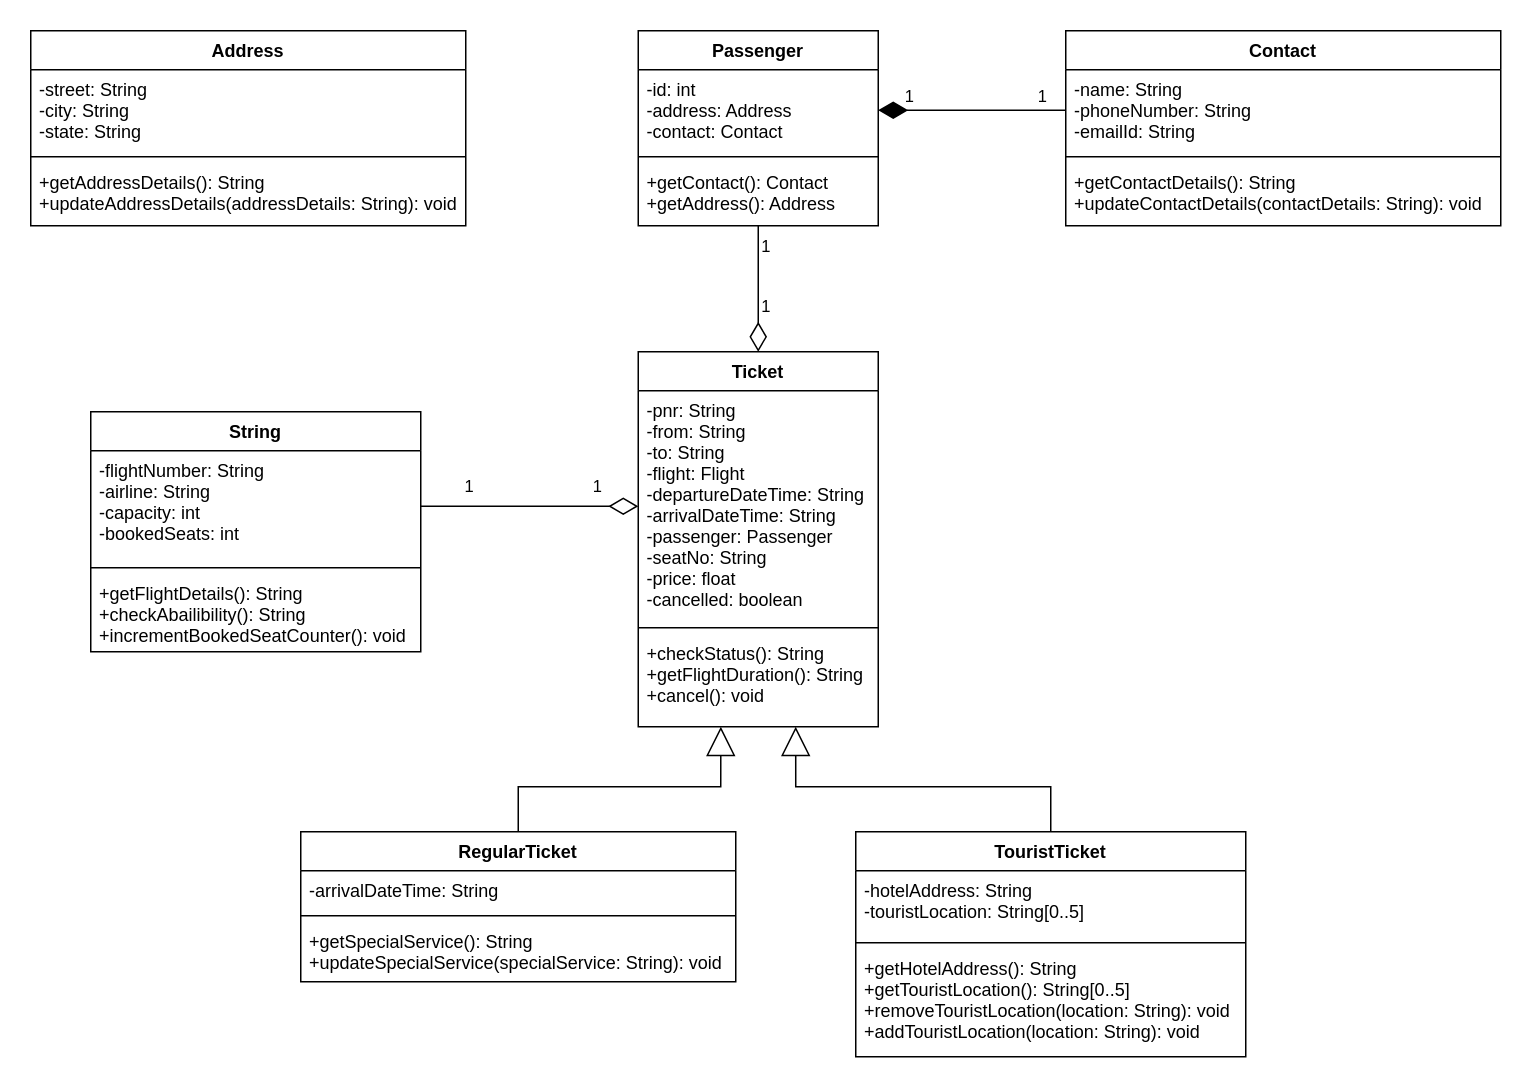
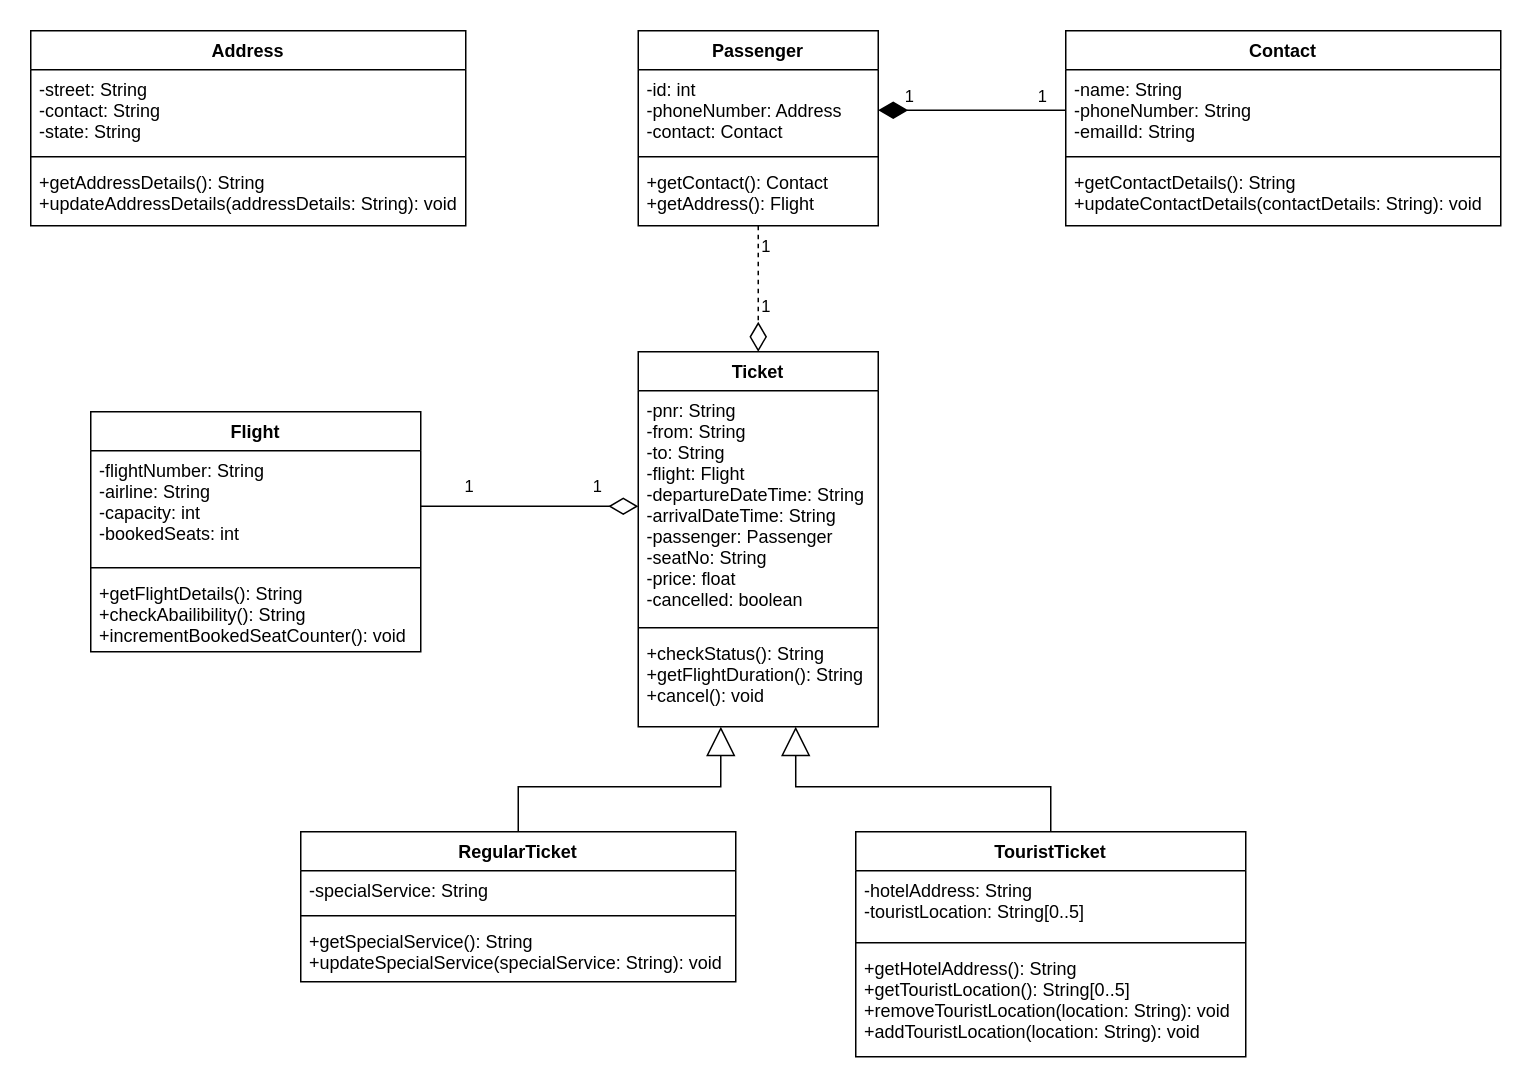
node "-street: String -city: String -state: String": label "-street: String -city: String -state: String" -> "-street: String -contact: String -state: String"
node "-id: int -address: Address -contact: Contact": label "-id: int -address: Address -contact: Contact" -> "-id: int -phoneNumber: Address -contact: Contact"
node "+getContact(): Contact +getAddress(): Address": label "+getContact(): Contact +getAddress(): Address" -> "+getContact(): Contact +getAddress(): Flight"
edge "Passenger" -> "Ticket": style solid -> dashed
node "String": label "String" -> "Flight"
node "-arrivalDateTime: String": label "-arrivalDateTime: String" -> "-specialService: String"
